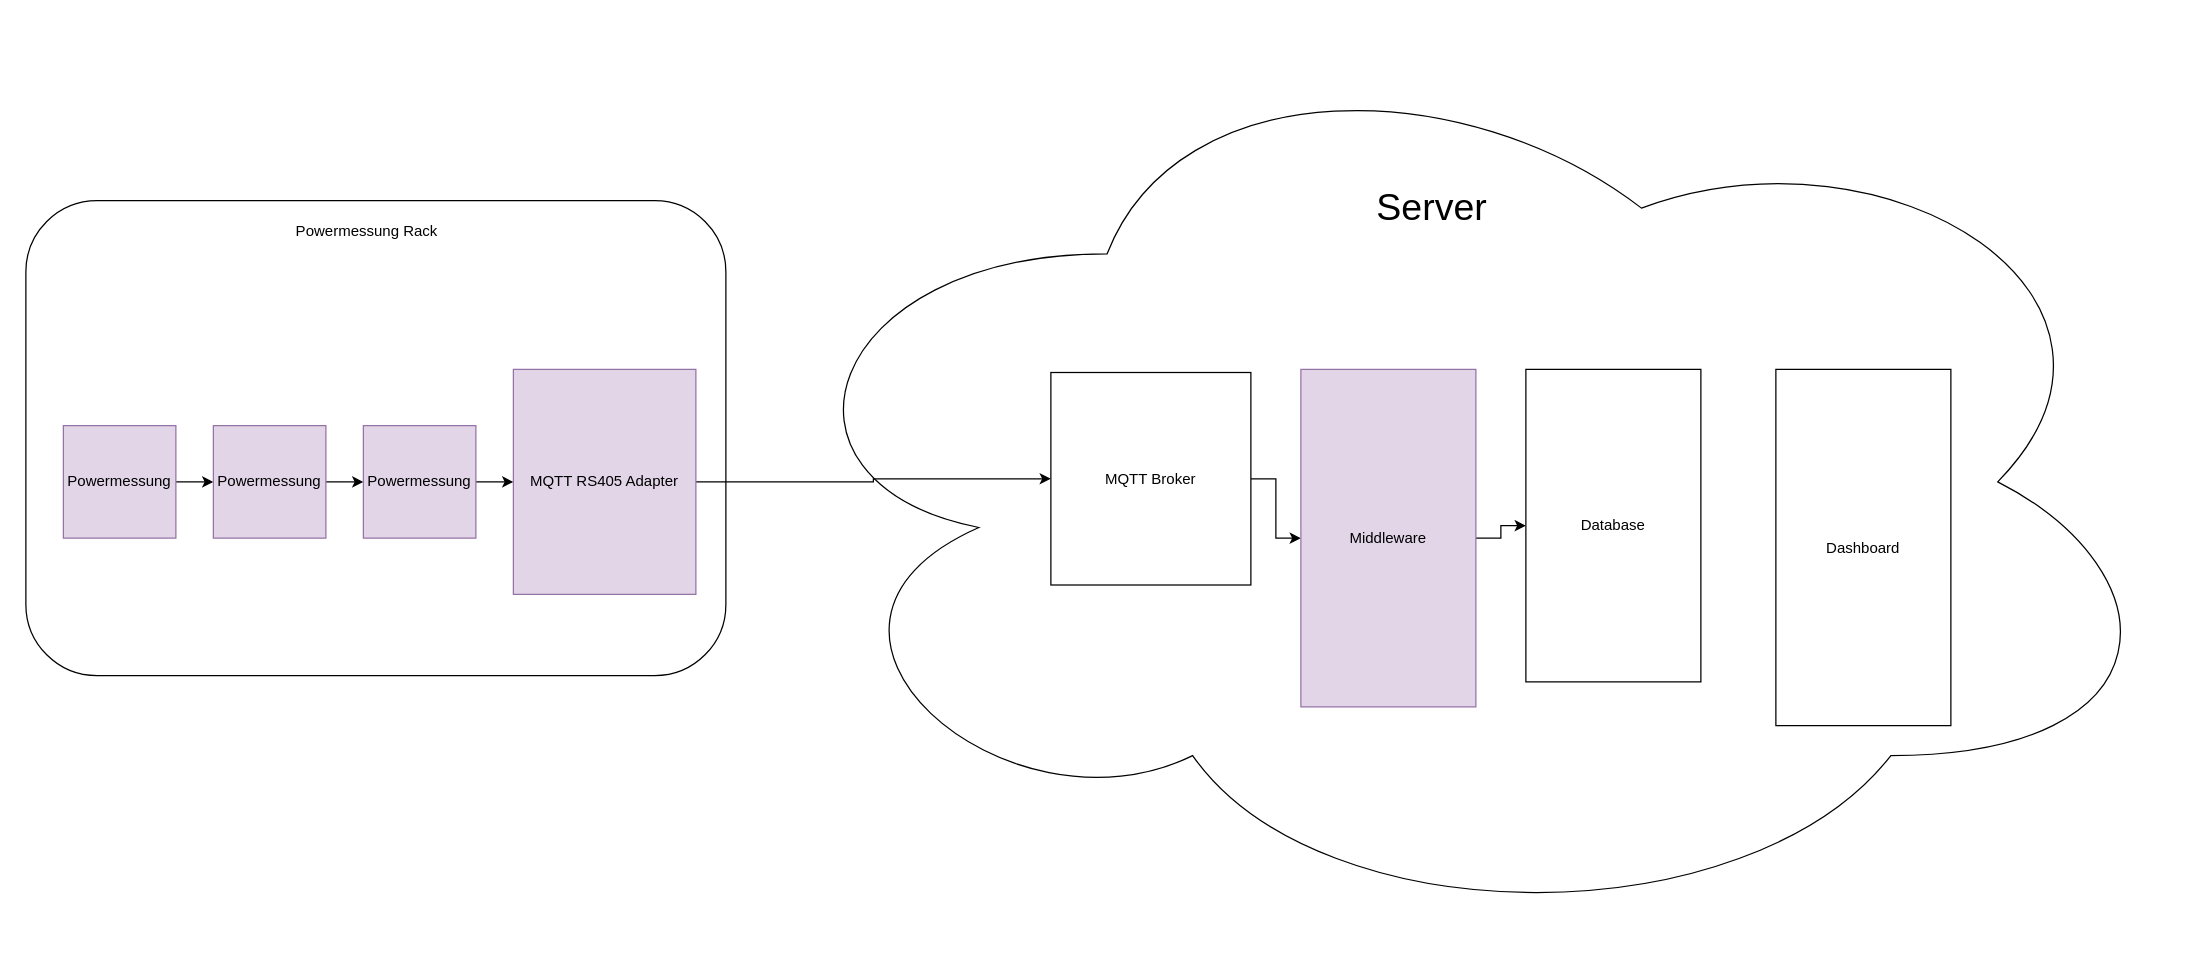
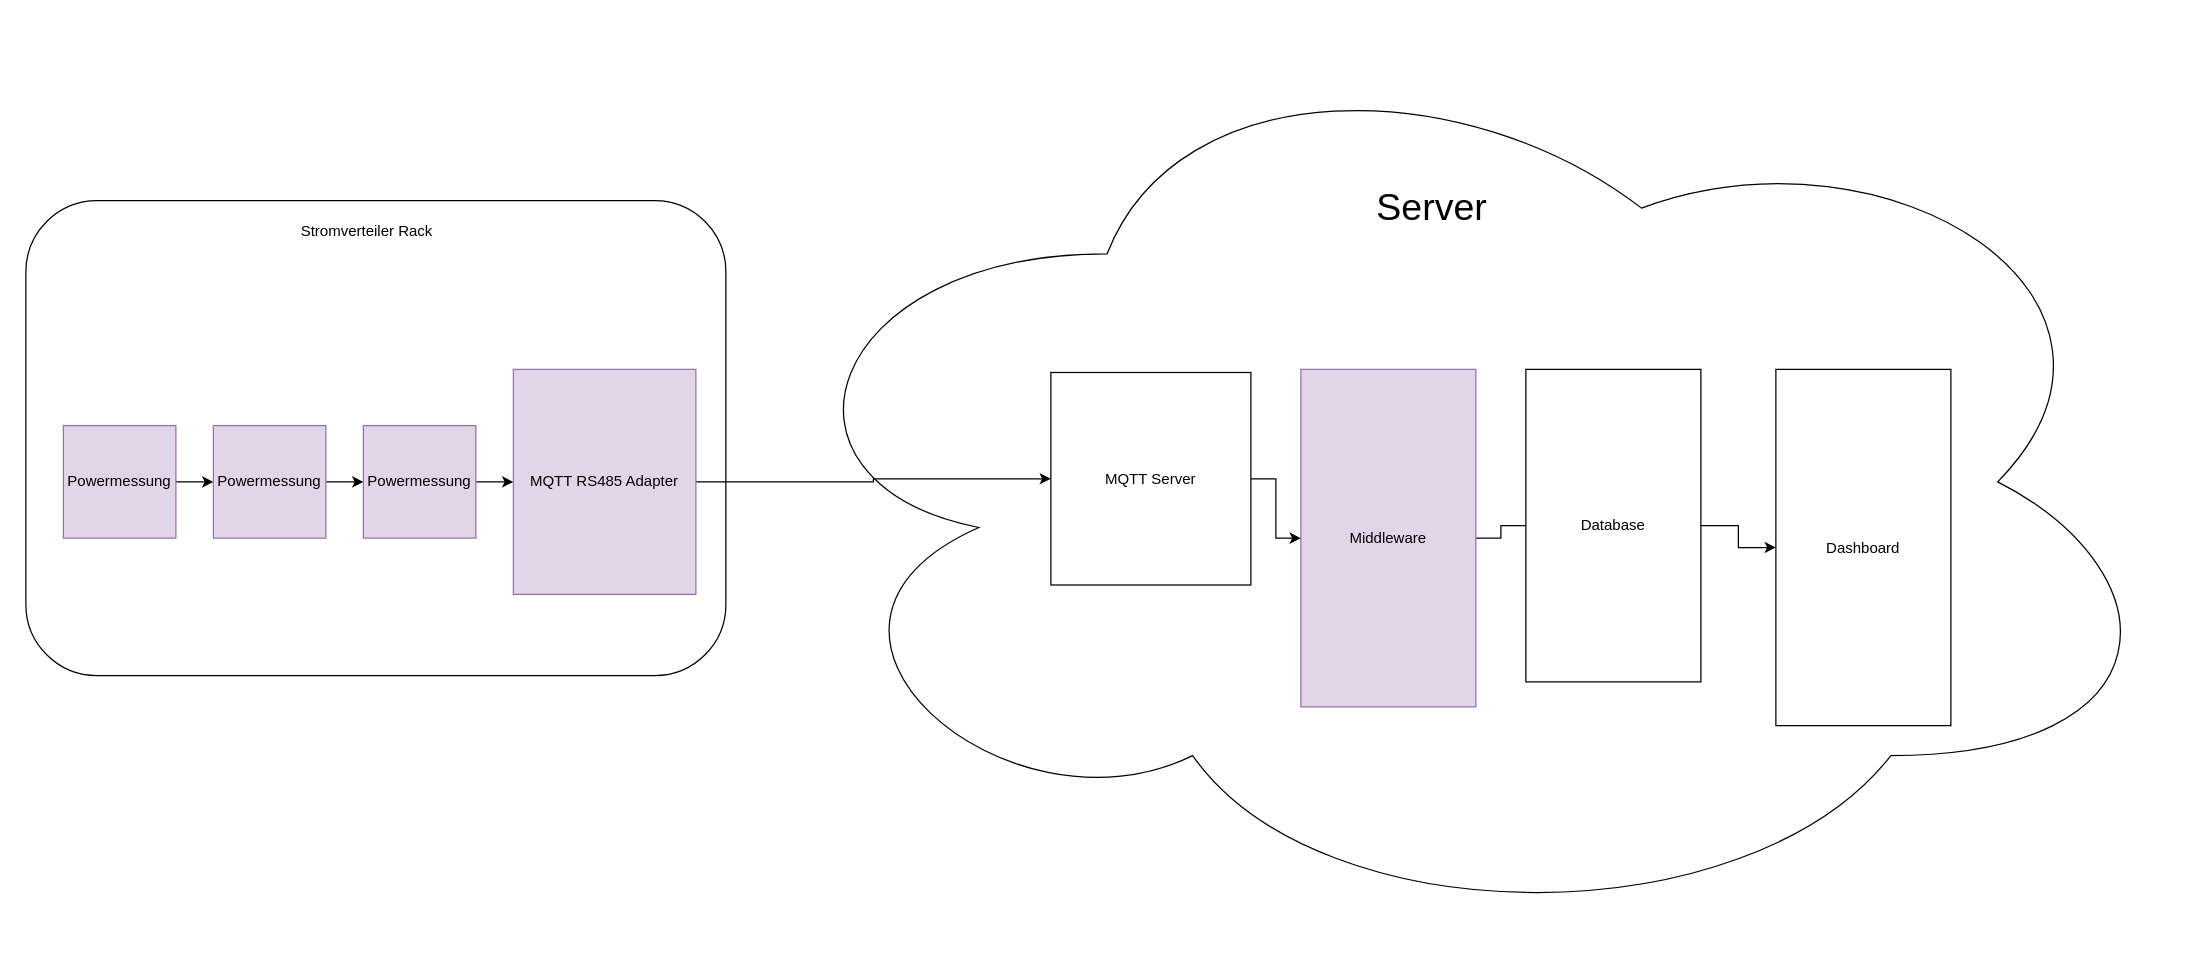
node "Powermessung Rack": label "Powermessung Rack" -> "Stromverteiler Rack"
node "MQTT Broker": label "MQTT Broker" -> "MQTT Server"
node "MQTT RS405 Adapter": label "MQTT RS405 Adapter" -> "MQTT RS485 Adapter"
edge "Middleware" -> "Database": arrowhead classic -> none
edge "Database" -> "Dashboard": added
